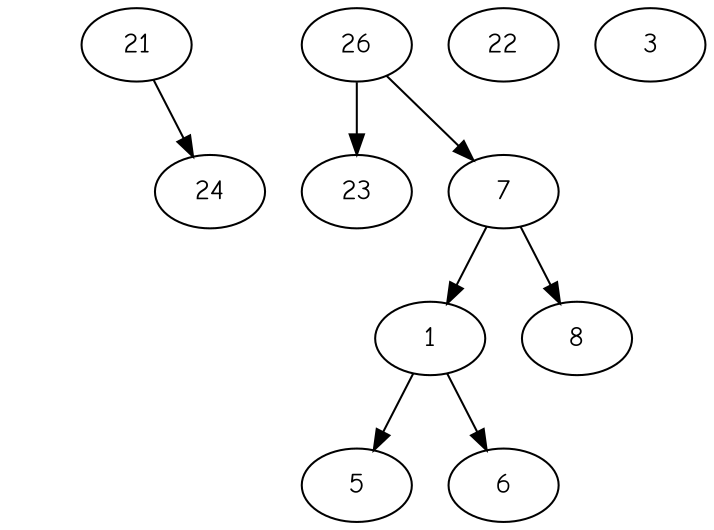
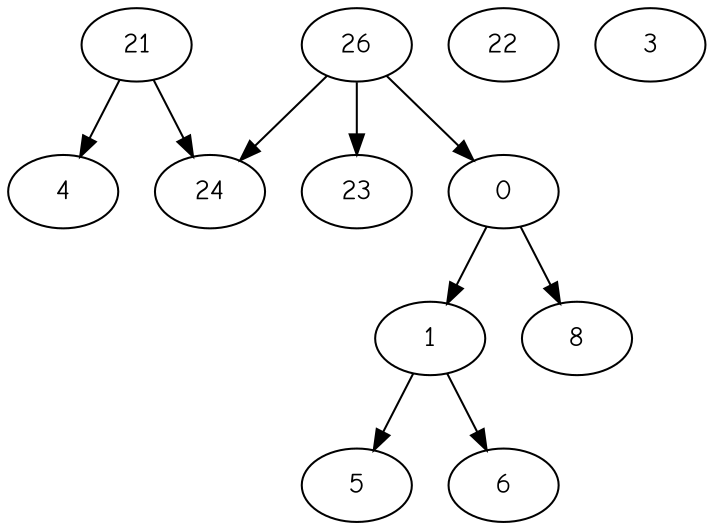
edge "26" -> "24": added
node "4": added
node "7": label "7" -> "0"
